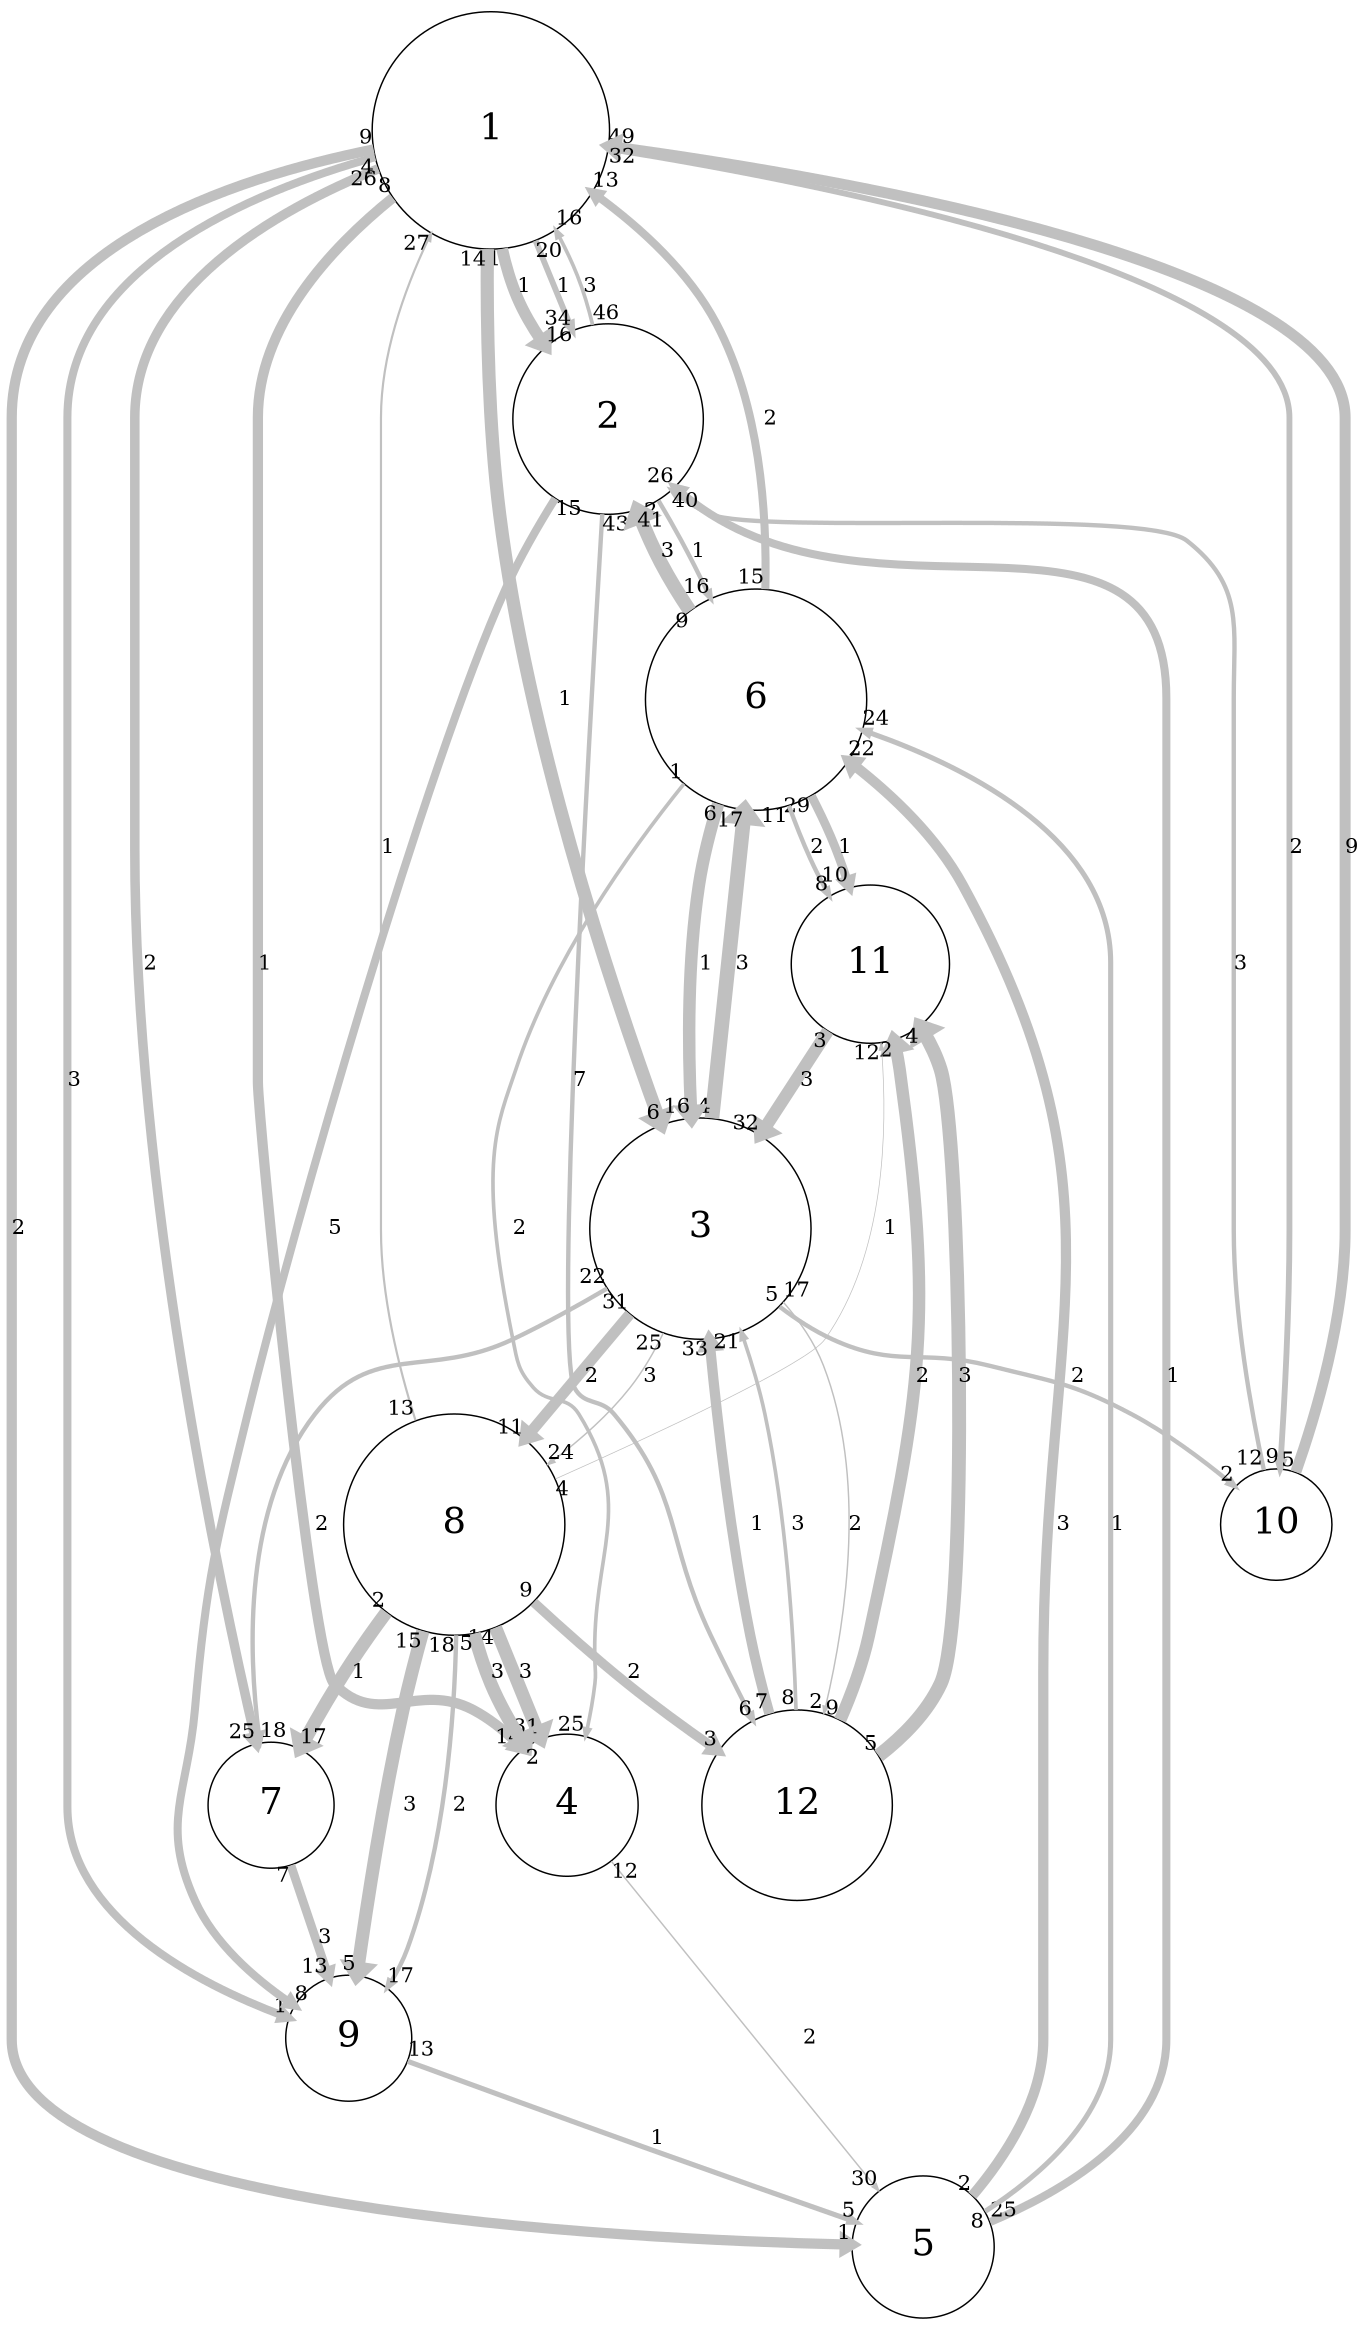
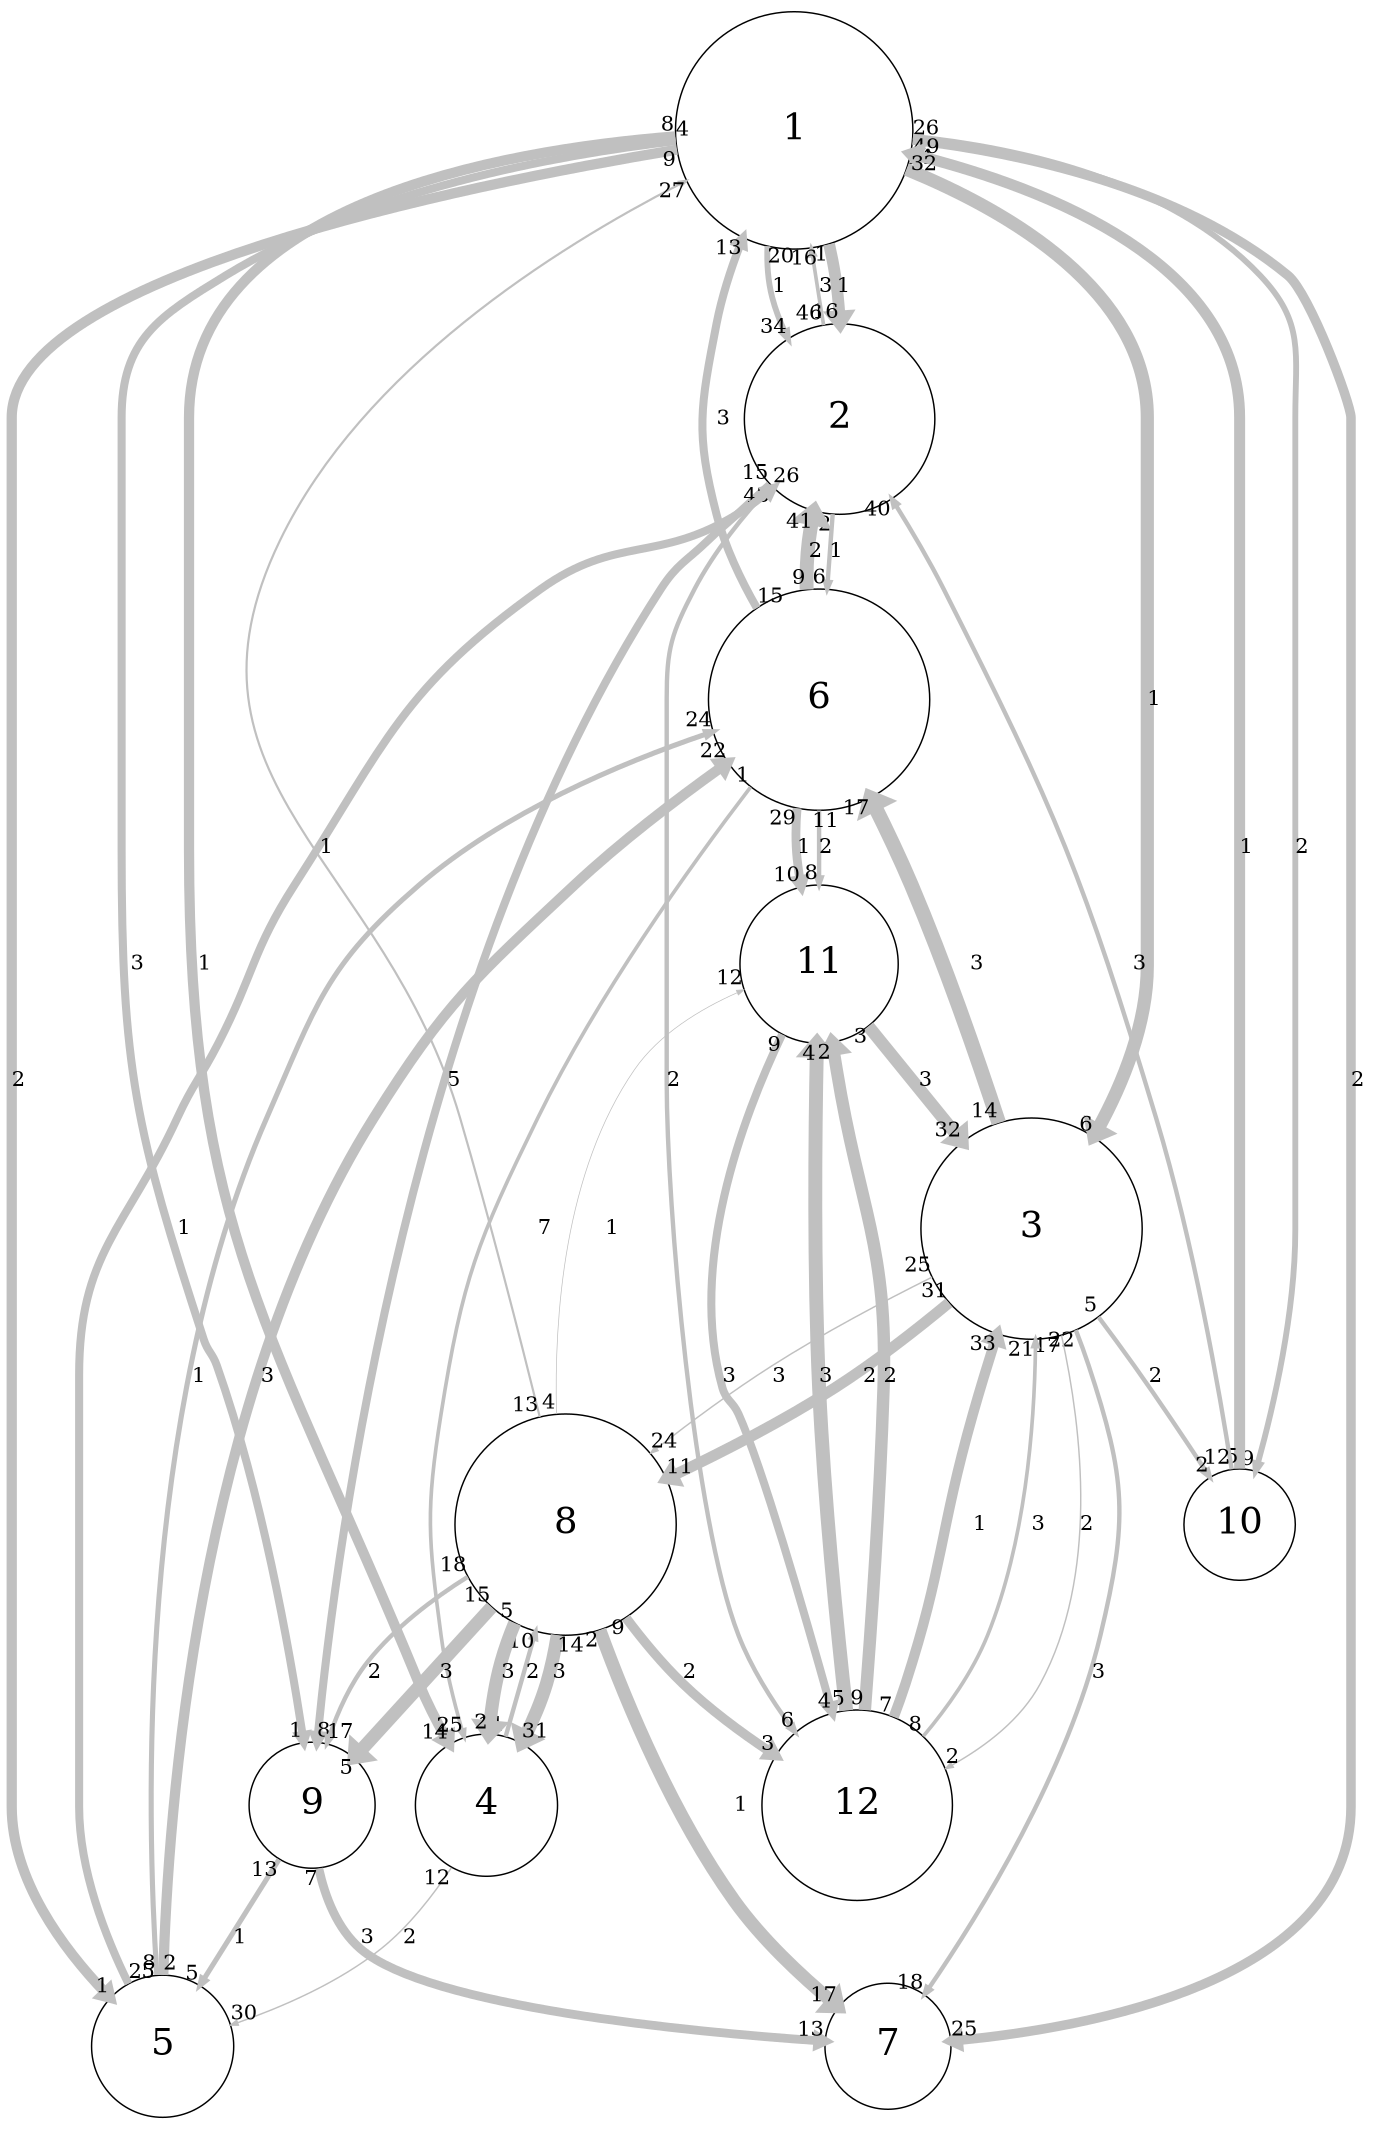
edge "6" -> "1": label "2" -> "3"
edge "6" -> "2": label "3" -> "2"
edge "10" -> "1": label "9" -> "1"
edge "6" -> "3": removed, label "1"
edge "2" -> "12": label "7" -> "2"
edge "6" -> "4": label "2" -> "7"
edge "11" -> "12": added, label "3"
edge "3" -> "7": label "2" -> "3"
edge "4" -> "8": added, label "2"
edge "7" -> "9": reversed
